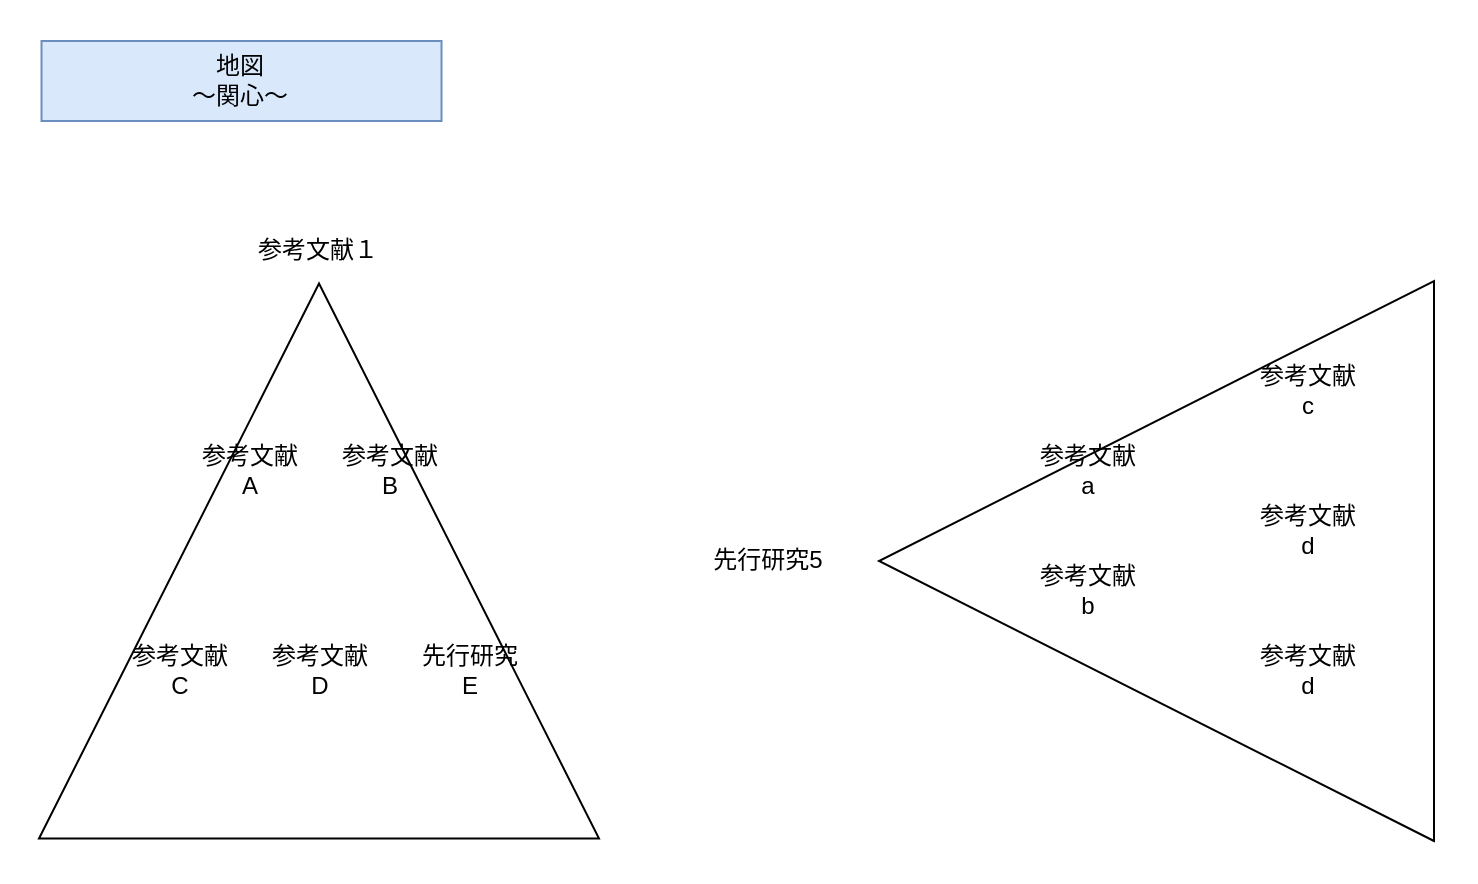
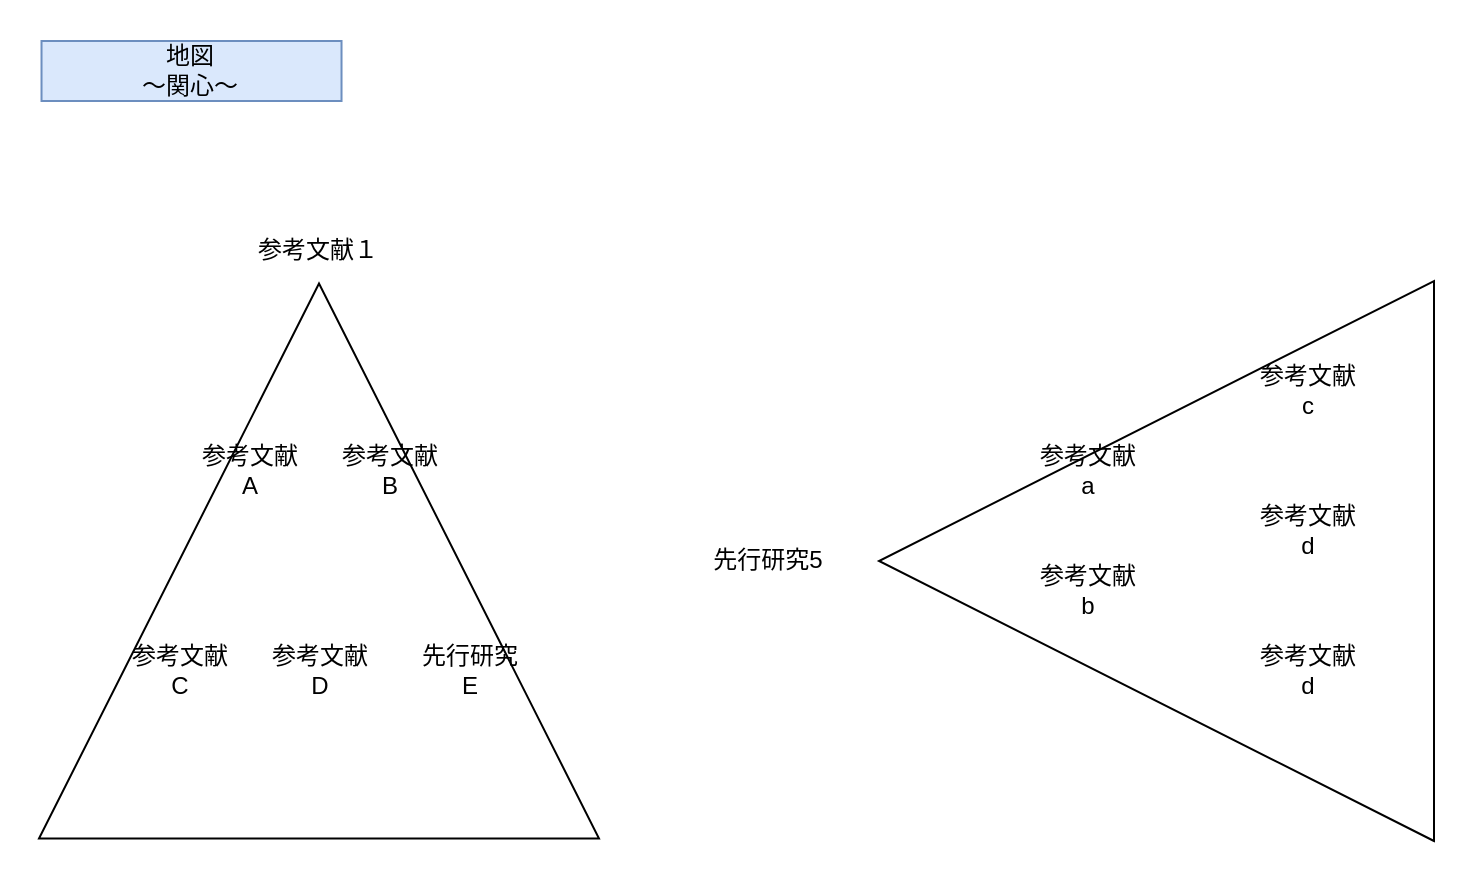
node "地図 ～関心～": size 400x80 -> 300x60
